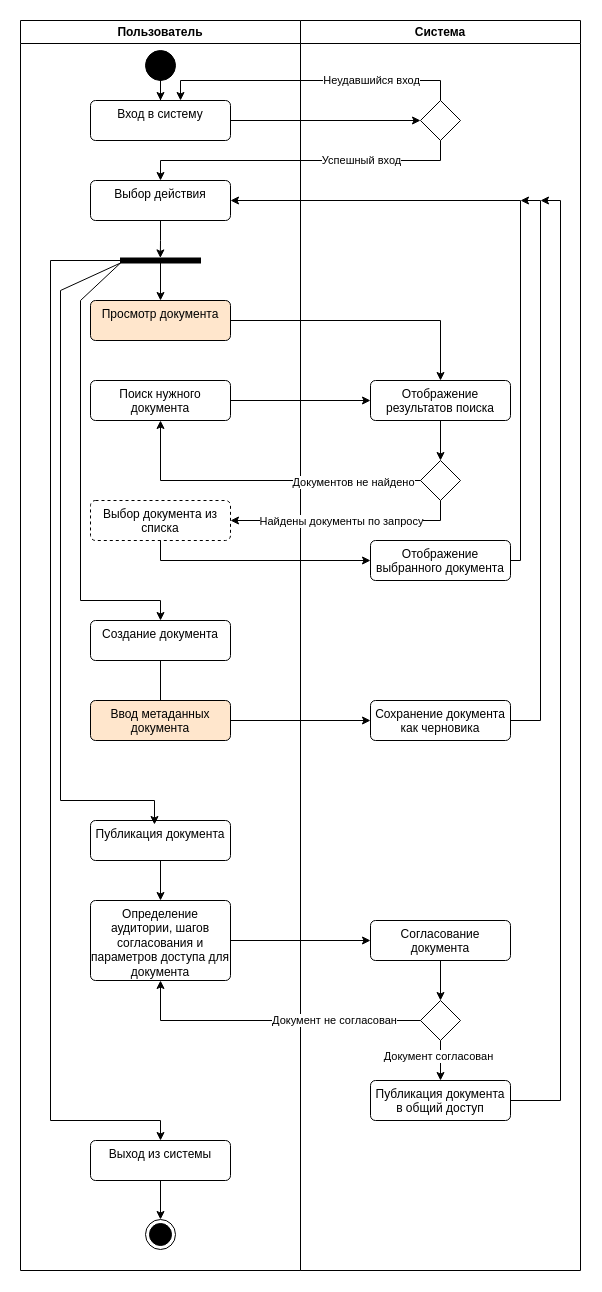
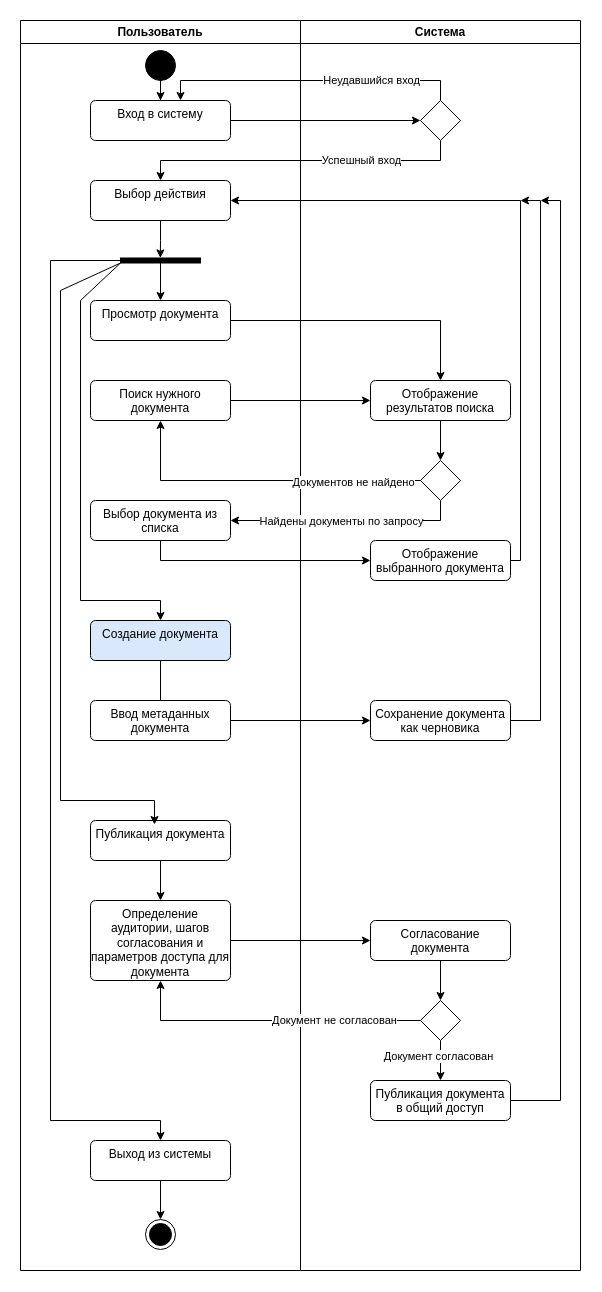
node "Просмотр документа": fillcolor #ffe6cc -> #ffffff
node "Выбор документа из списка": style dashed -> solid
node "Создание документа": fillcolor #ffffff -> #dae8fc
node "Ввод метаданных документа": fillcolor #ffe6cc -> #ffffff
